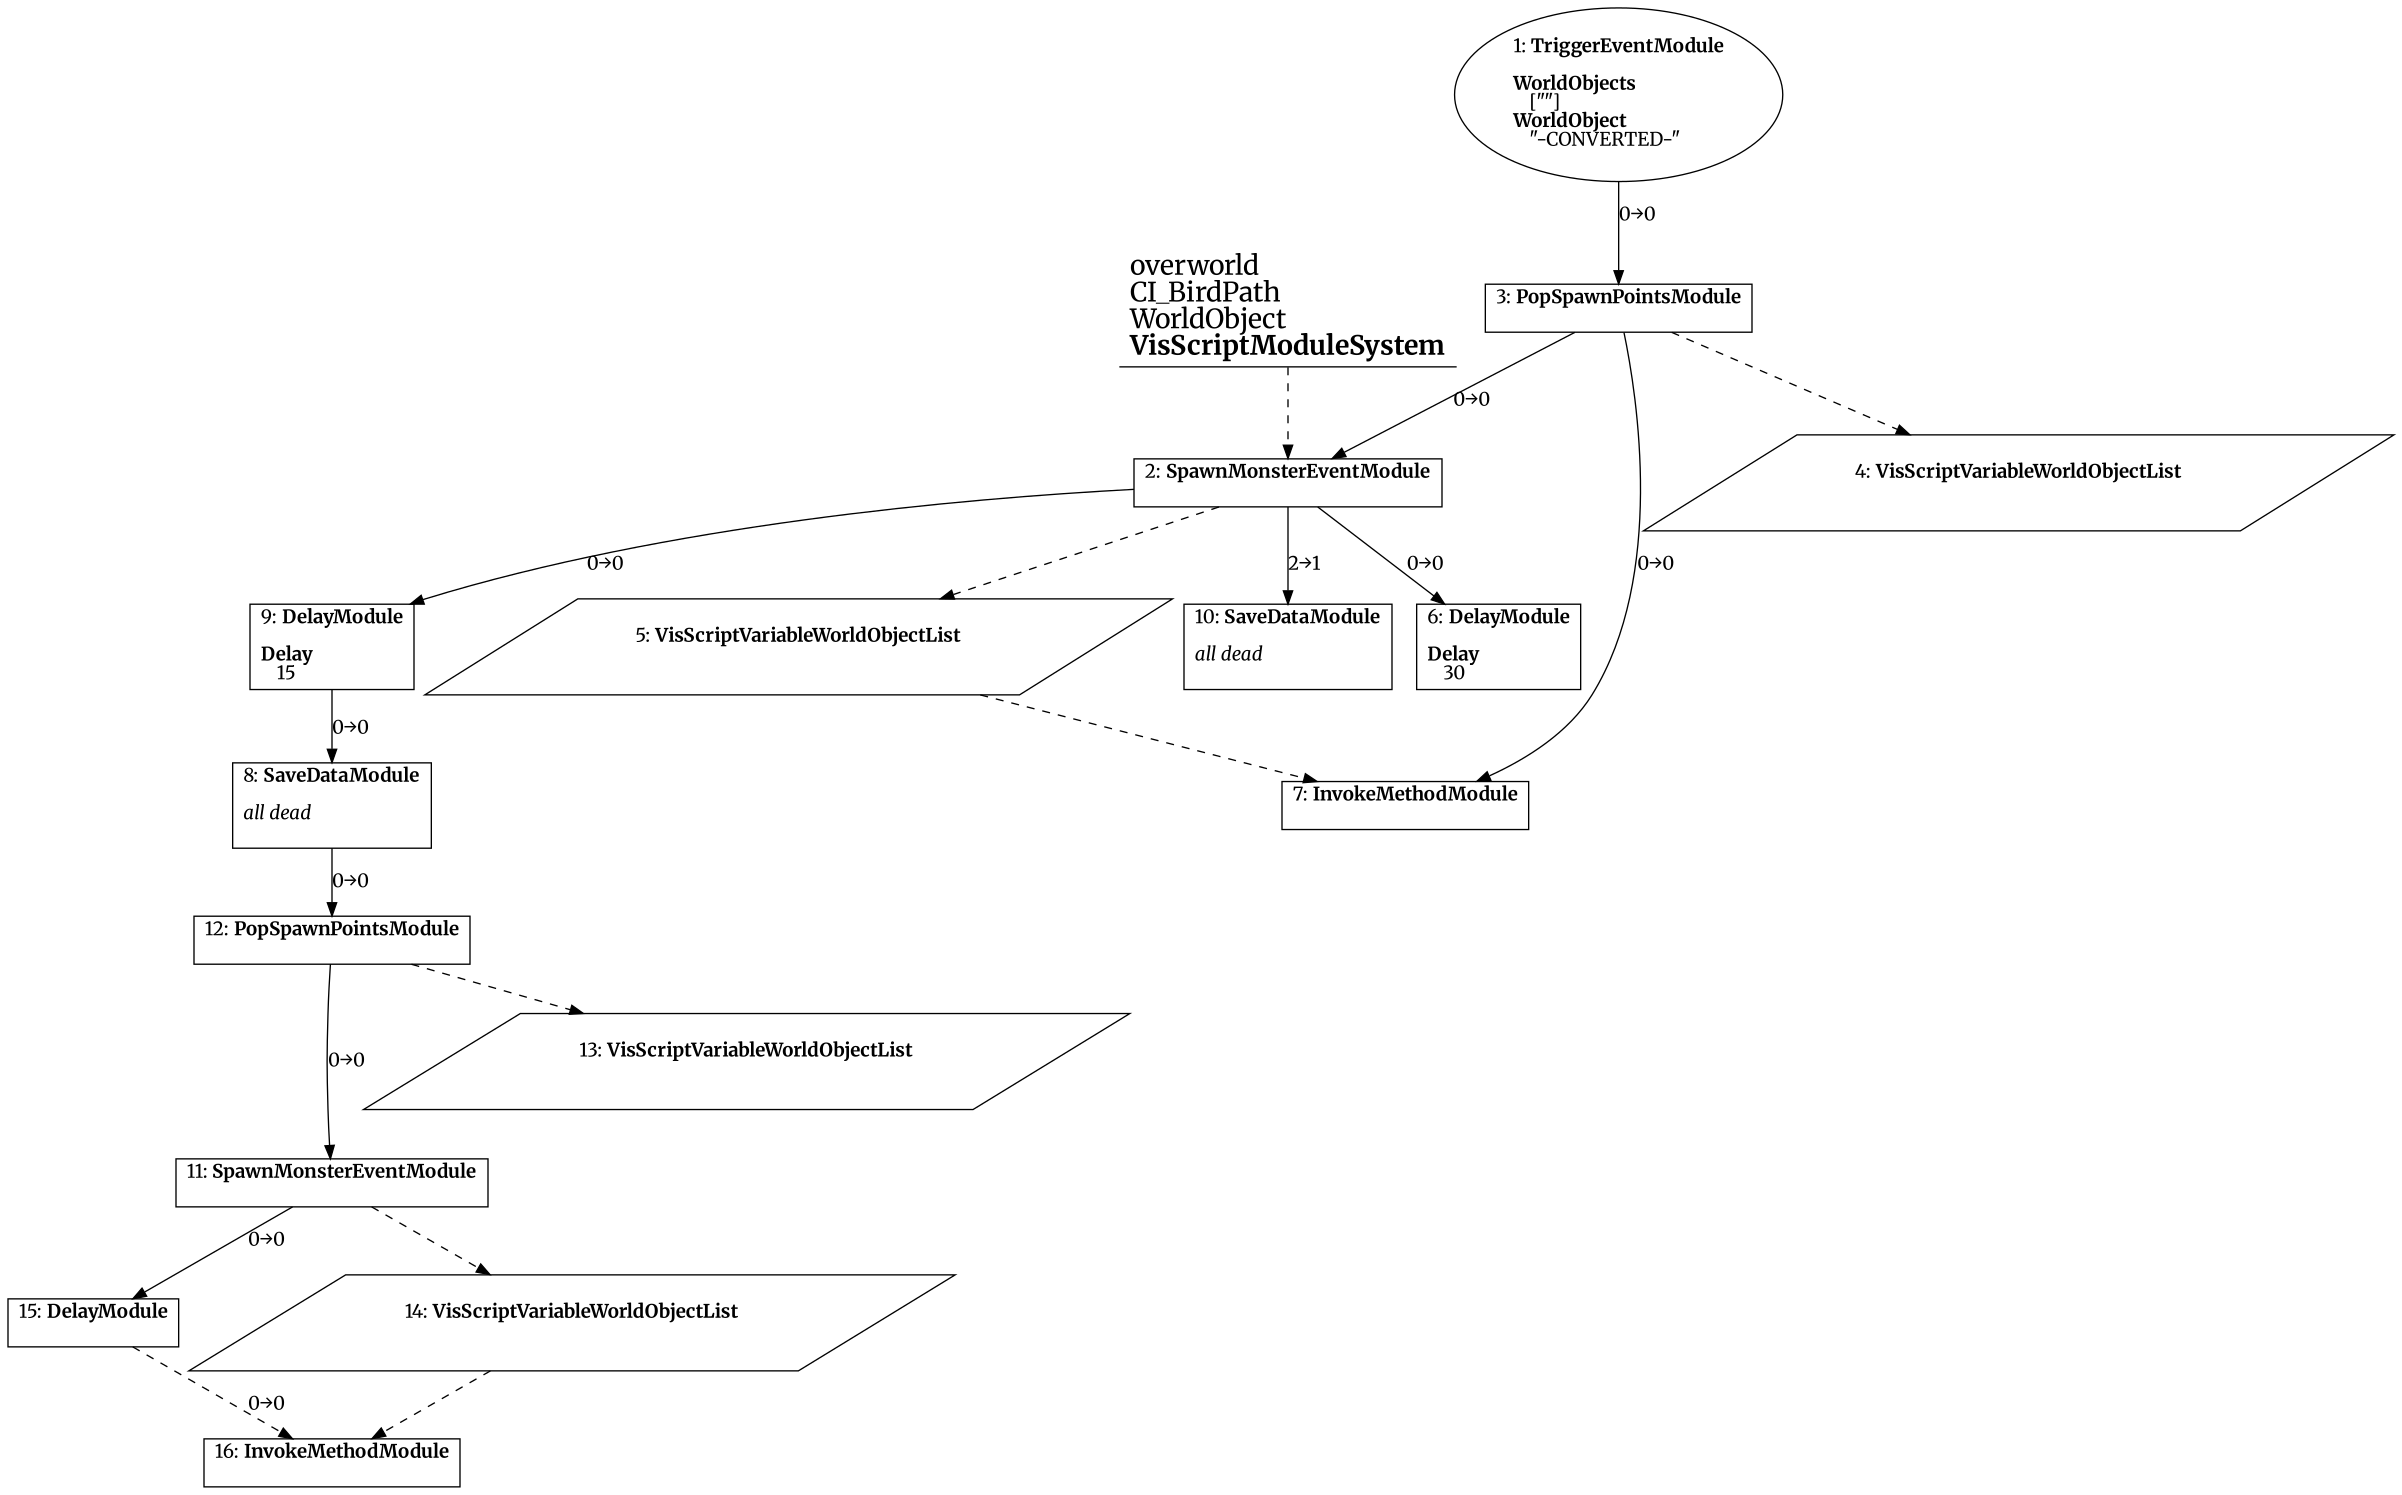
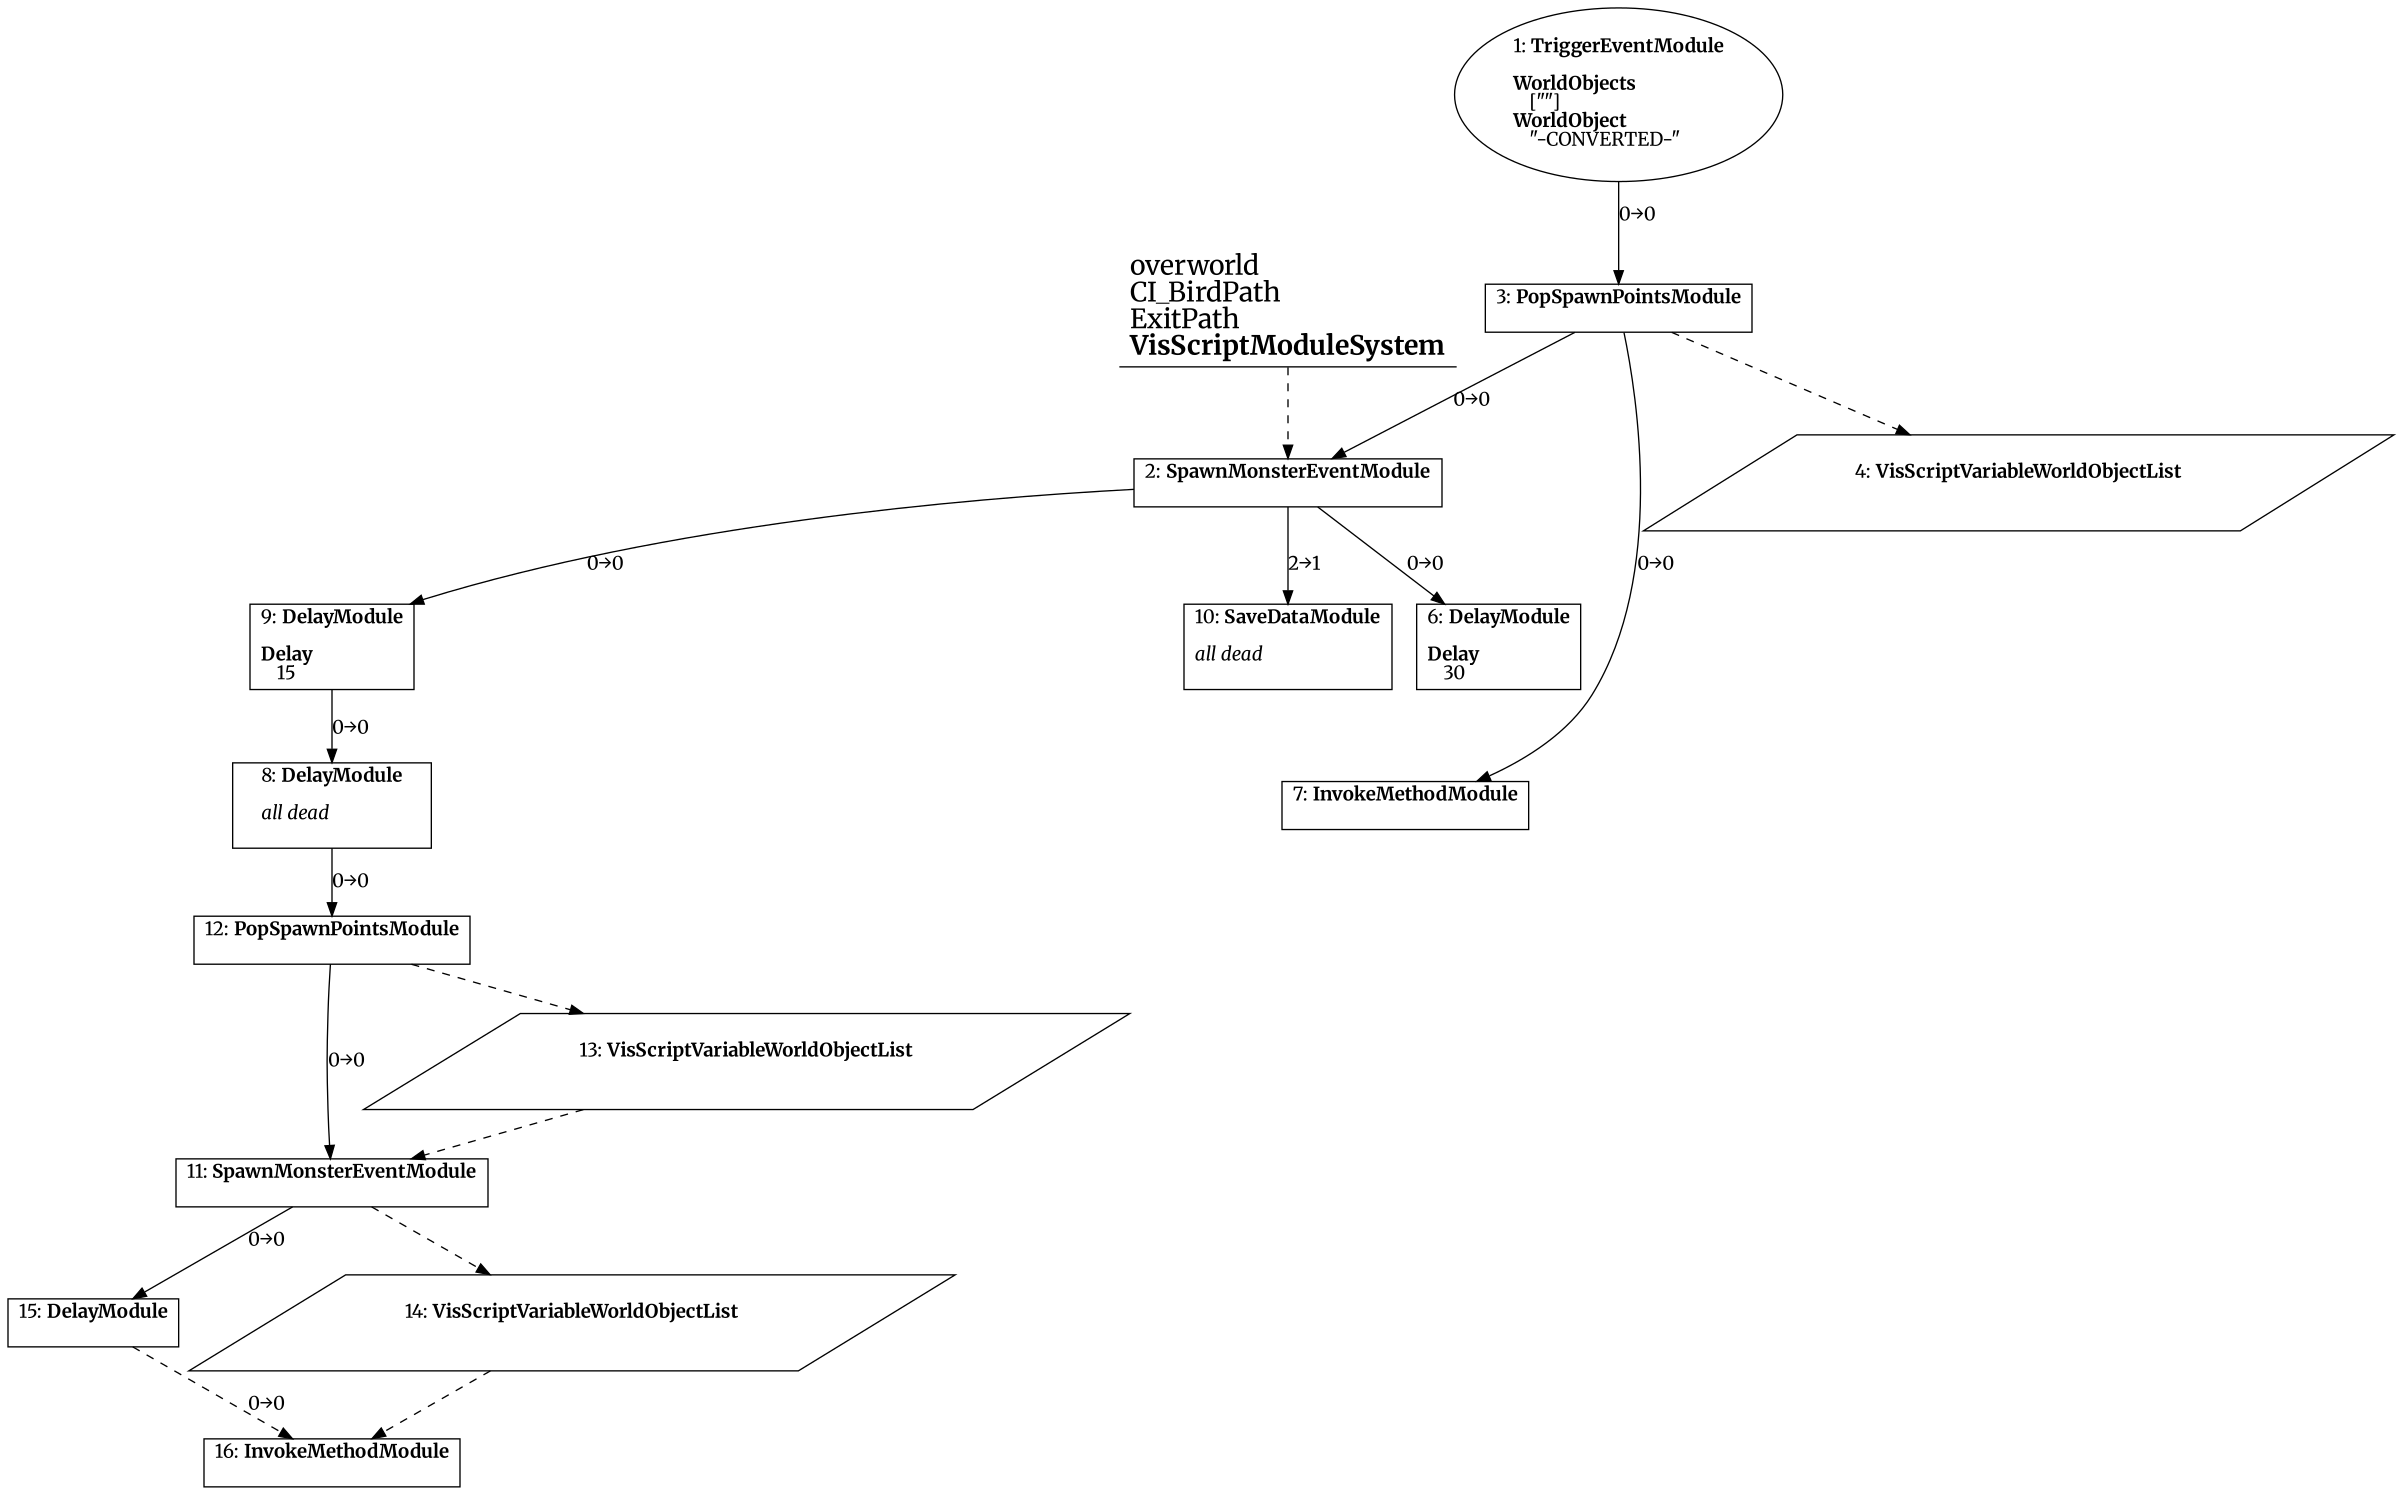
node "overworld": text "WorldObject" -> "ExitPath"
node "5:": removed
node "8:": text "SaveDataModule" -> "DelayModule"
edge "13:" -> "11:": added
